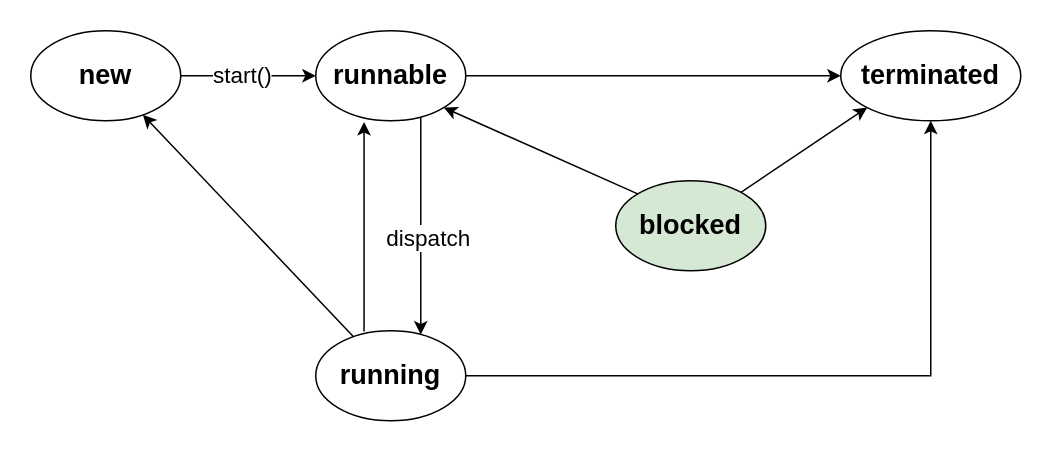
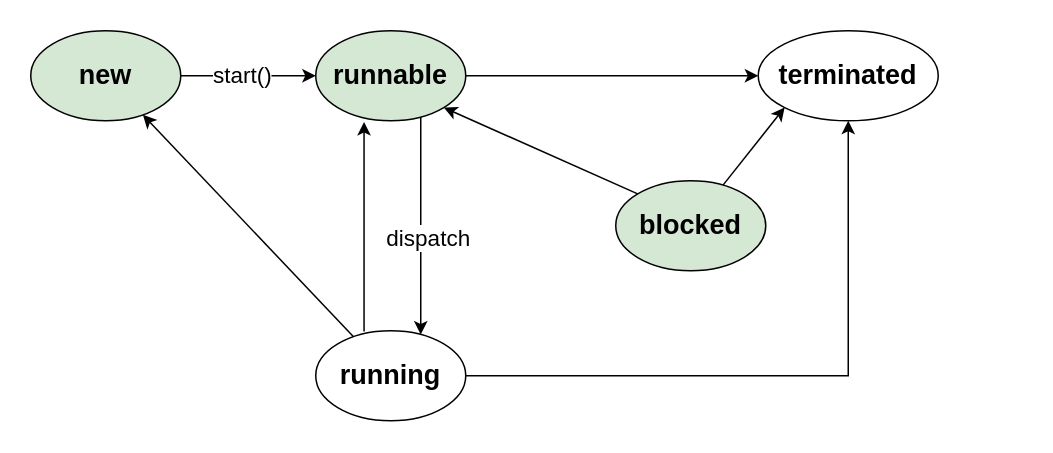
node "new": fillcolor #ffffff -> #d5e8d4
node "runnable": fillcolor #ffffff -> #d5e8d4
node "terminated": moved (931, 76) -> (848, 76)
